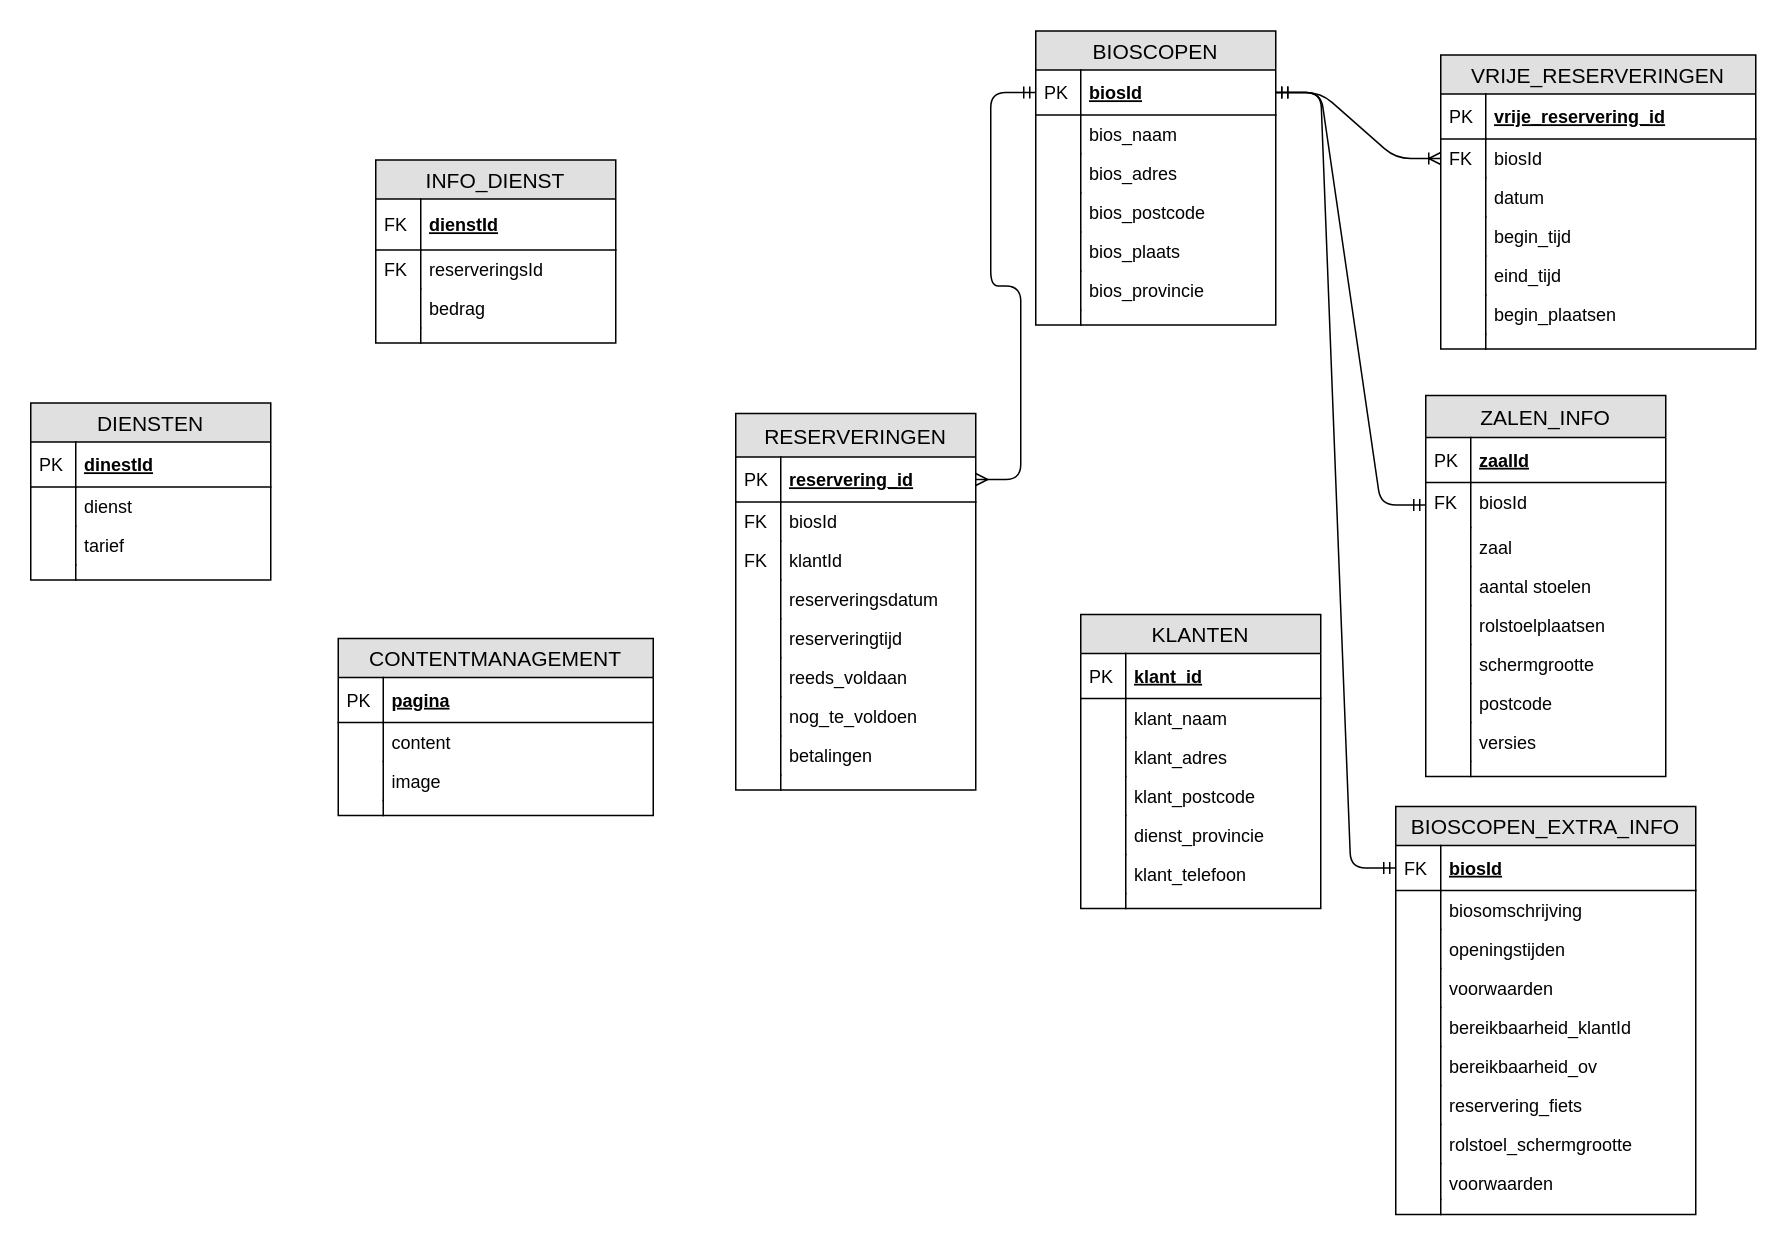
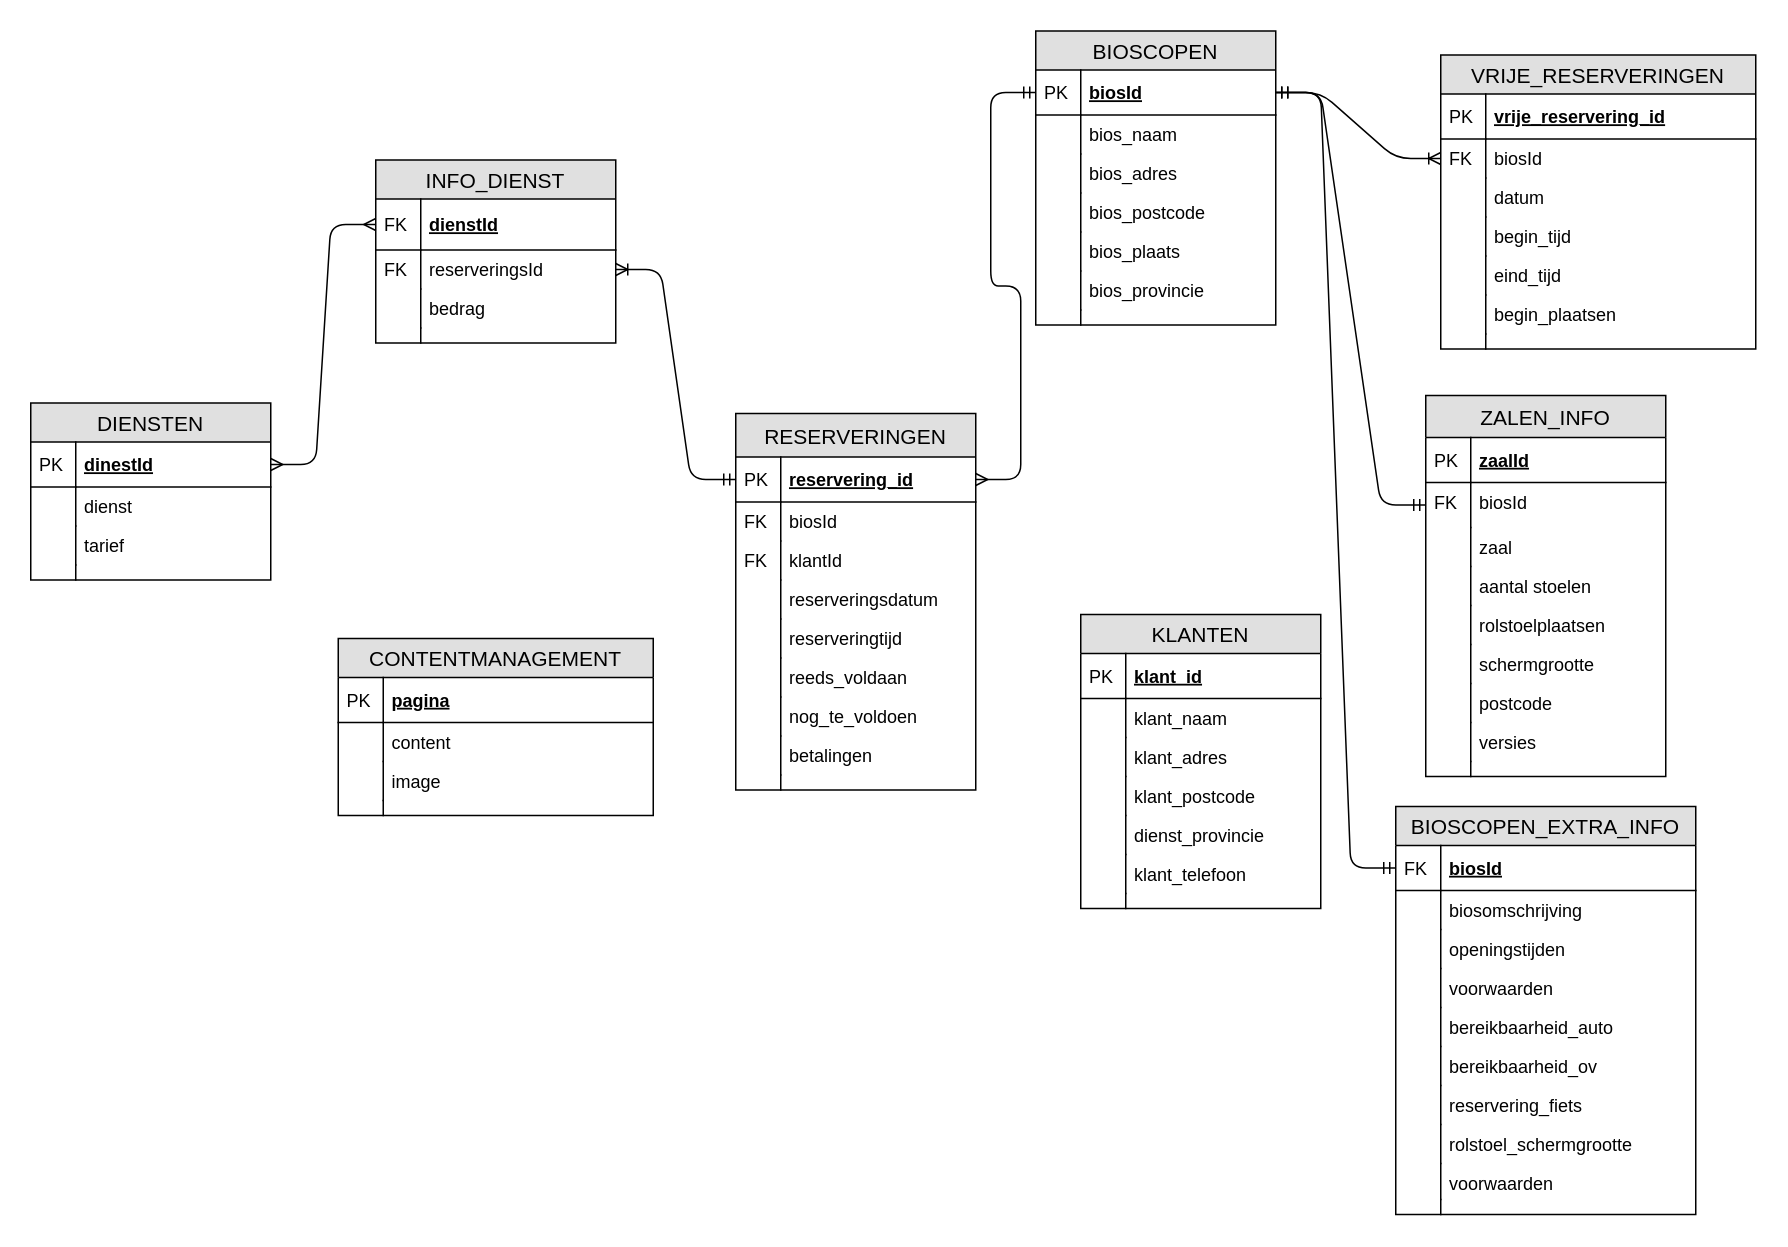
edge "dienstId" -- "dinestId": added
edge "reserveringsId" -- "reservering_id": added
node "bereikbaarheid_klantId": label "bereikbaarheid_klantId" -> "bereikbaarheid_auto"
